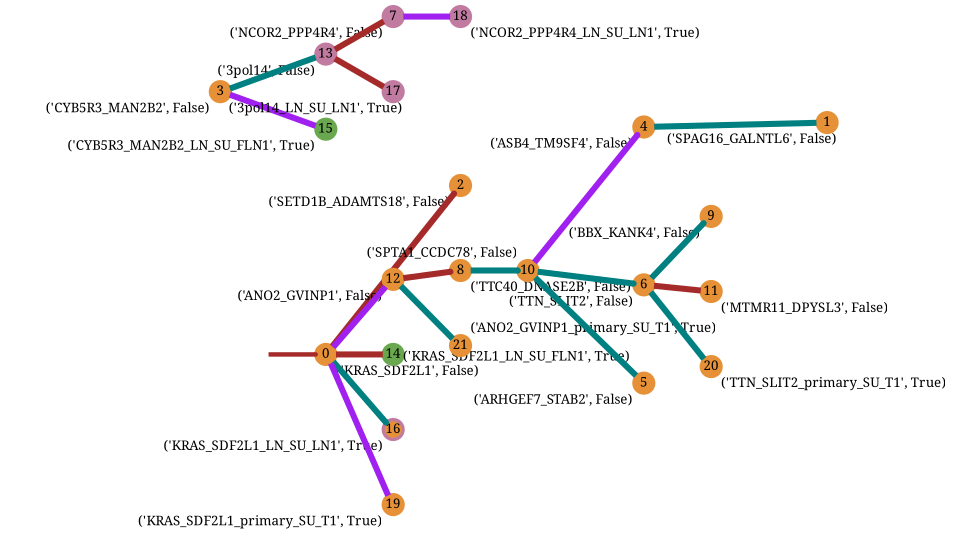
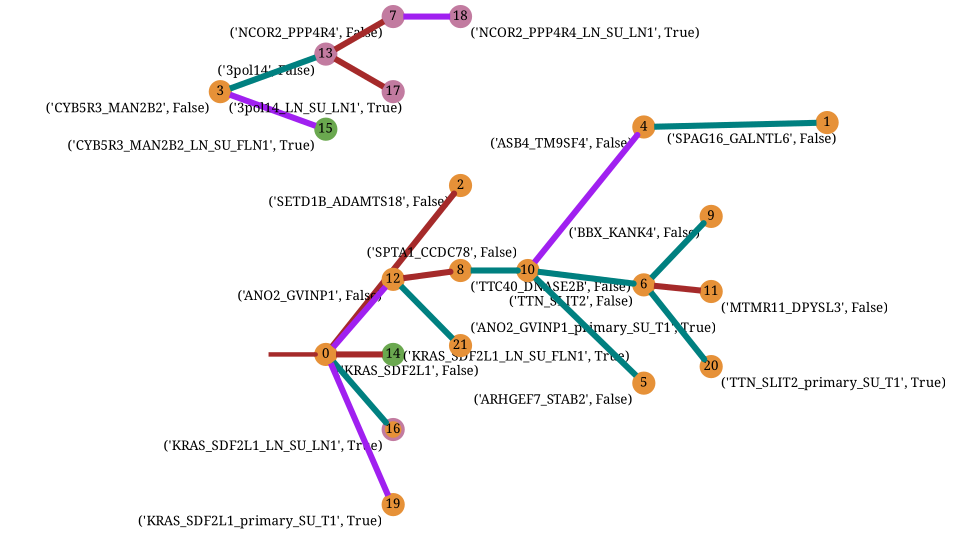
edge "6 ('TTN_SLIT2', False)" -> "20 ('TTN_SLIT2_primary_SU_T1', True)": arrowhead normal -> dot
